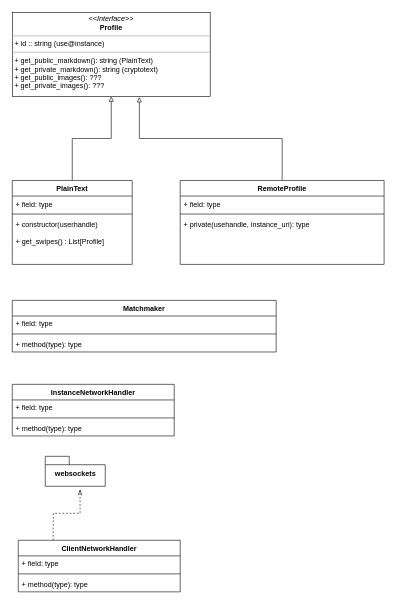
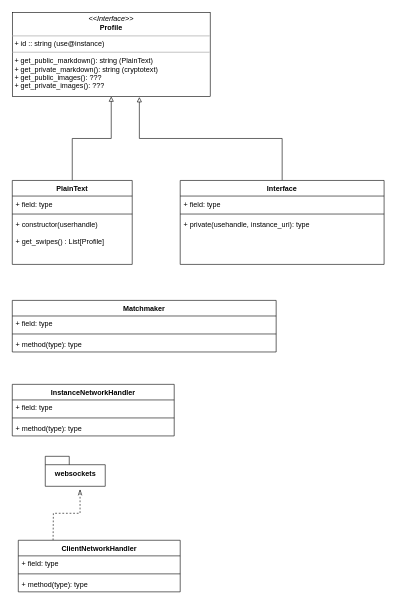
node "RemoteProfile": label "RemoteProfile" -> "Interface"
